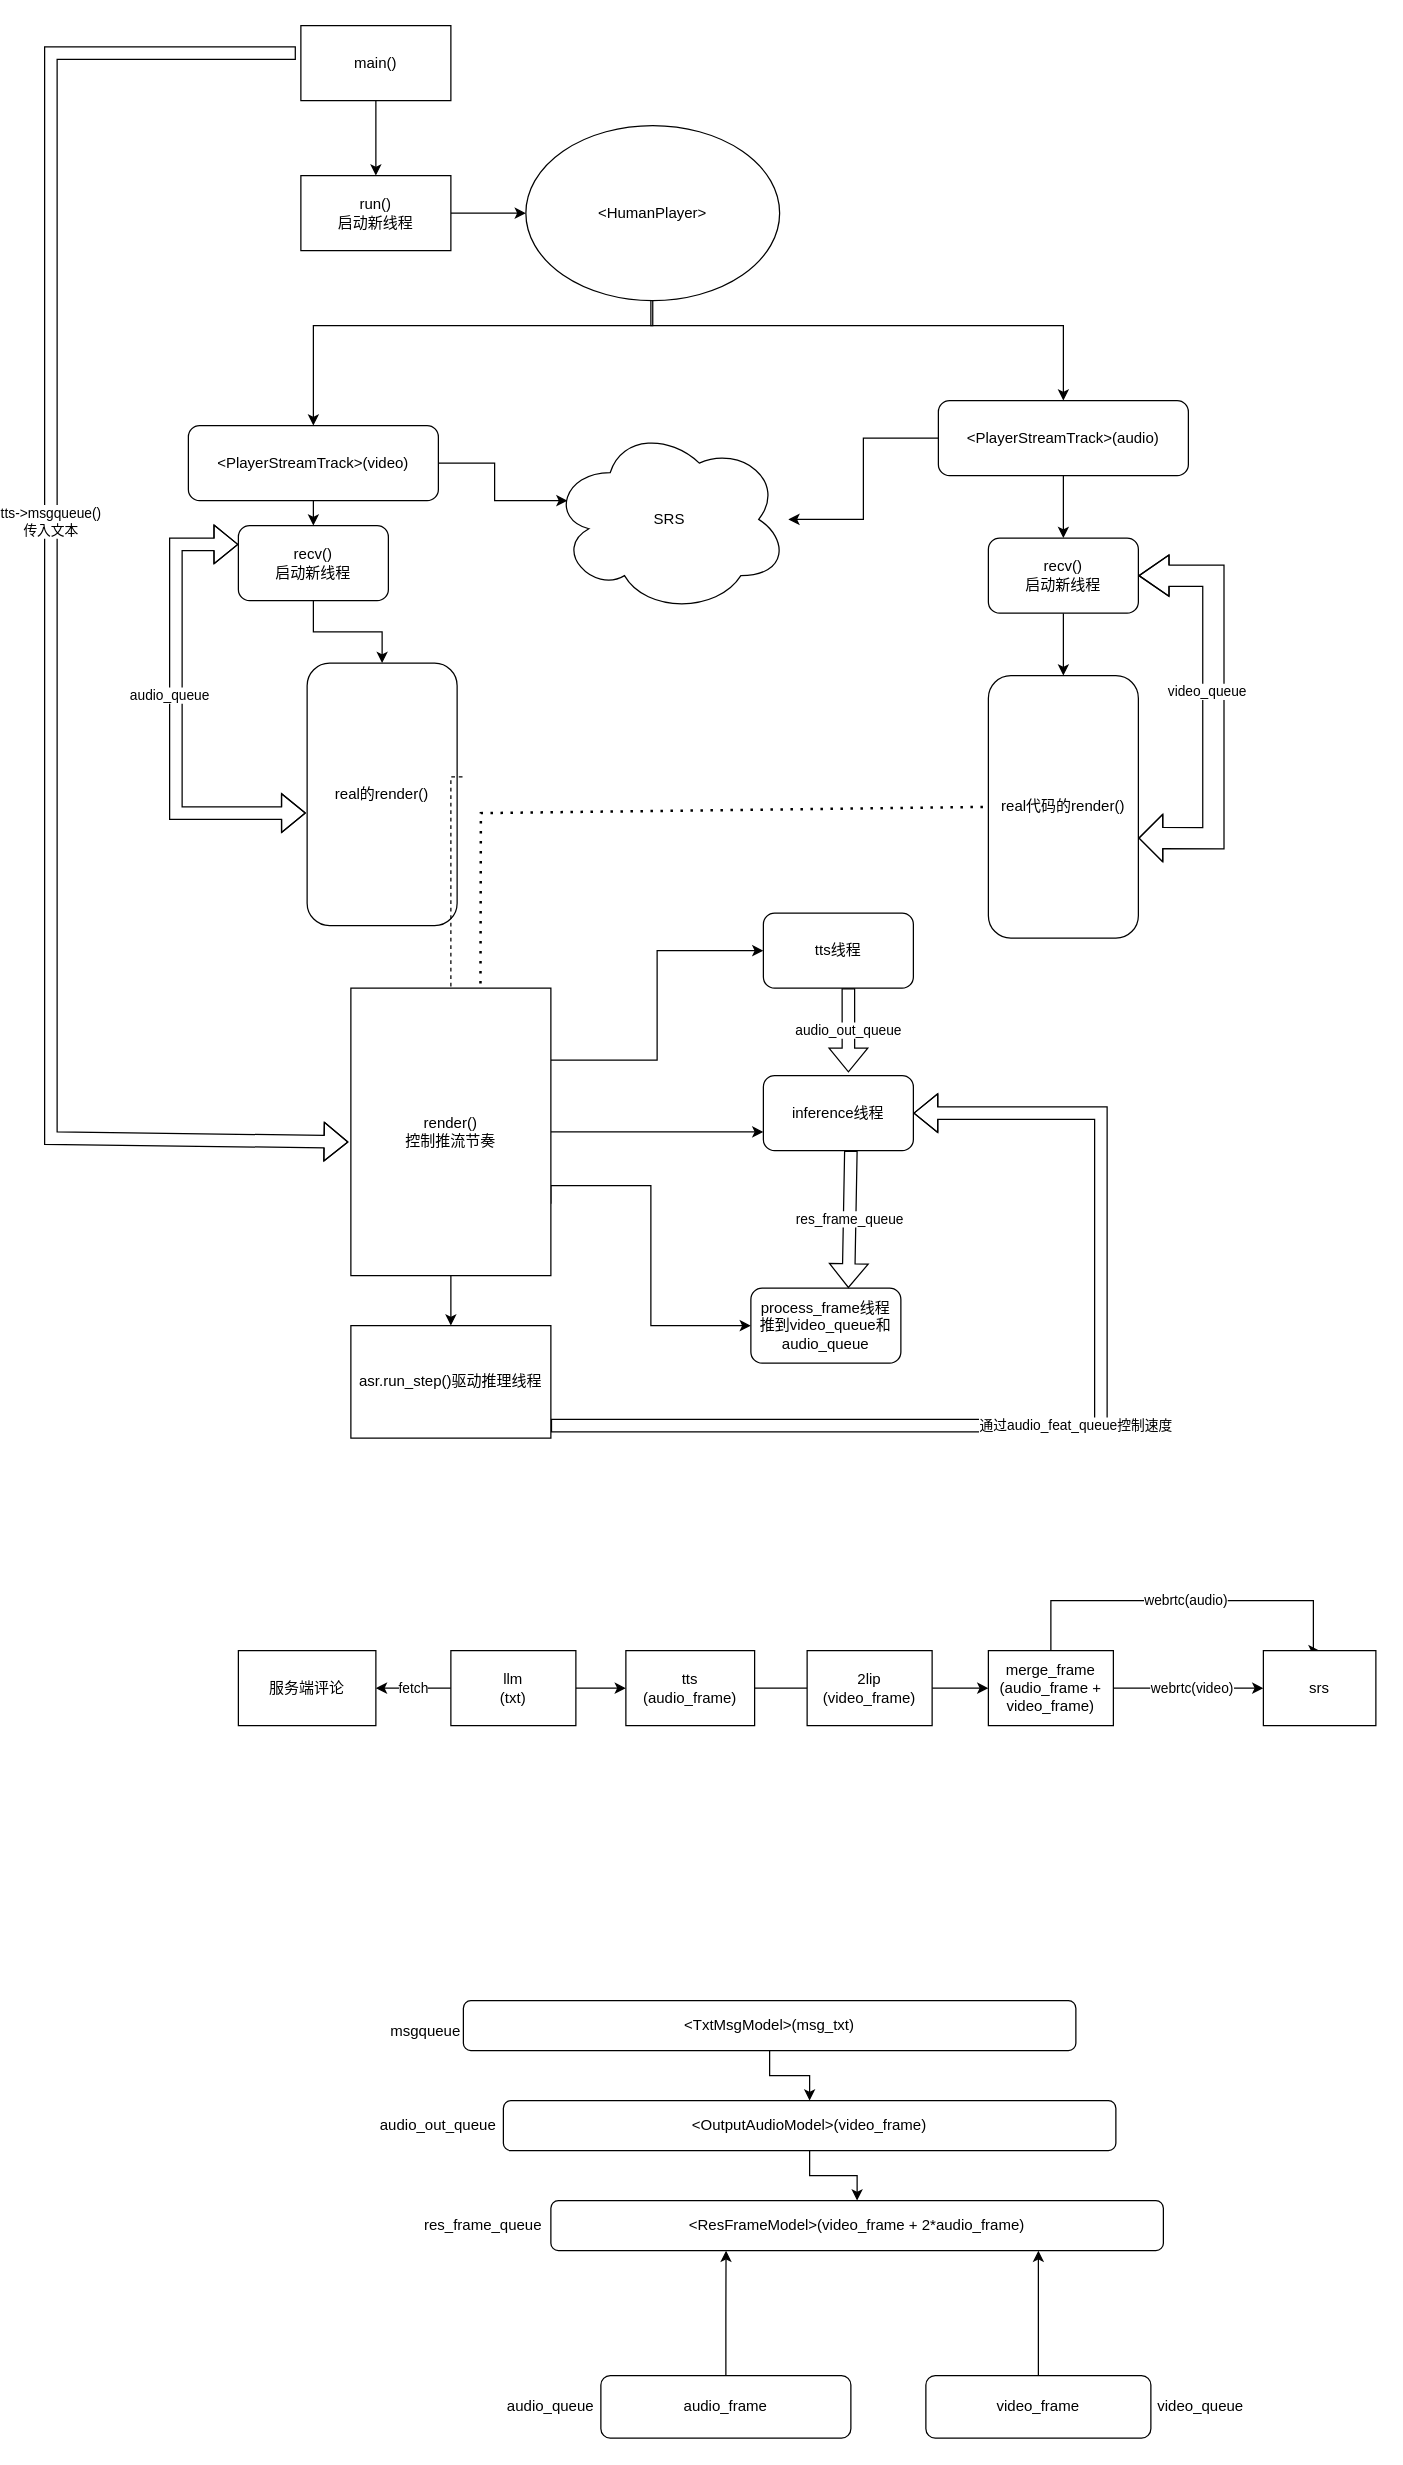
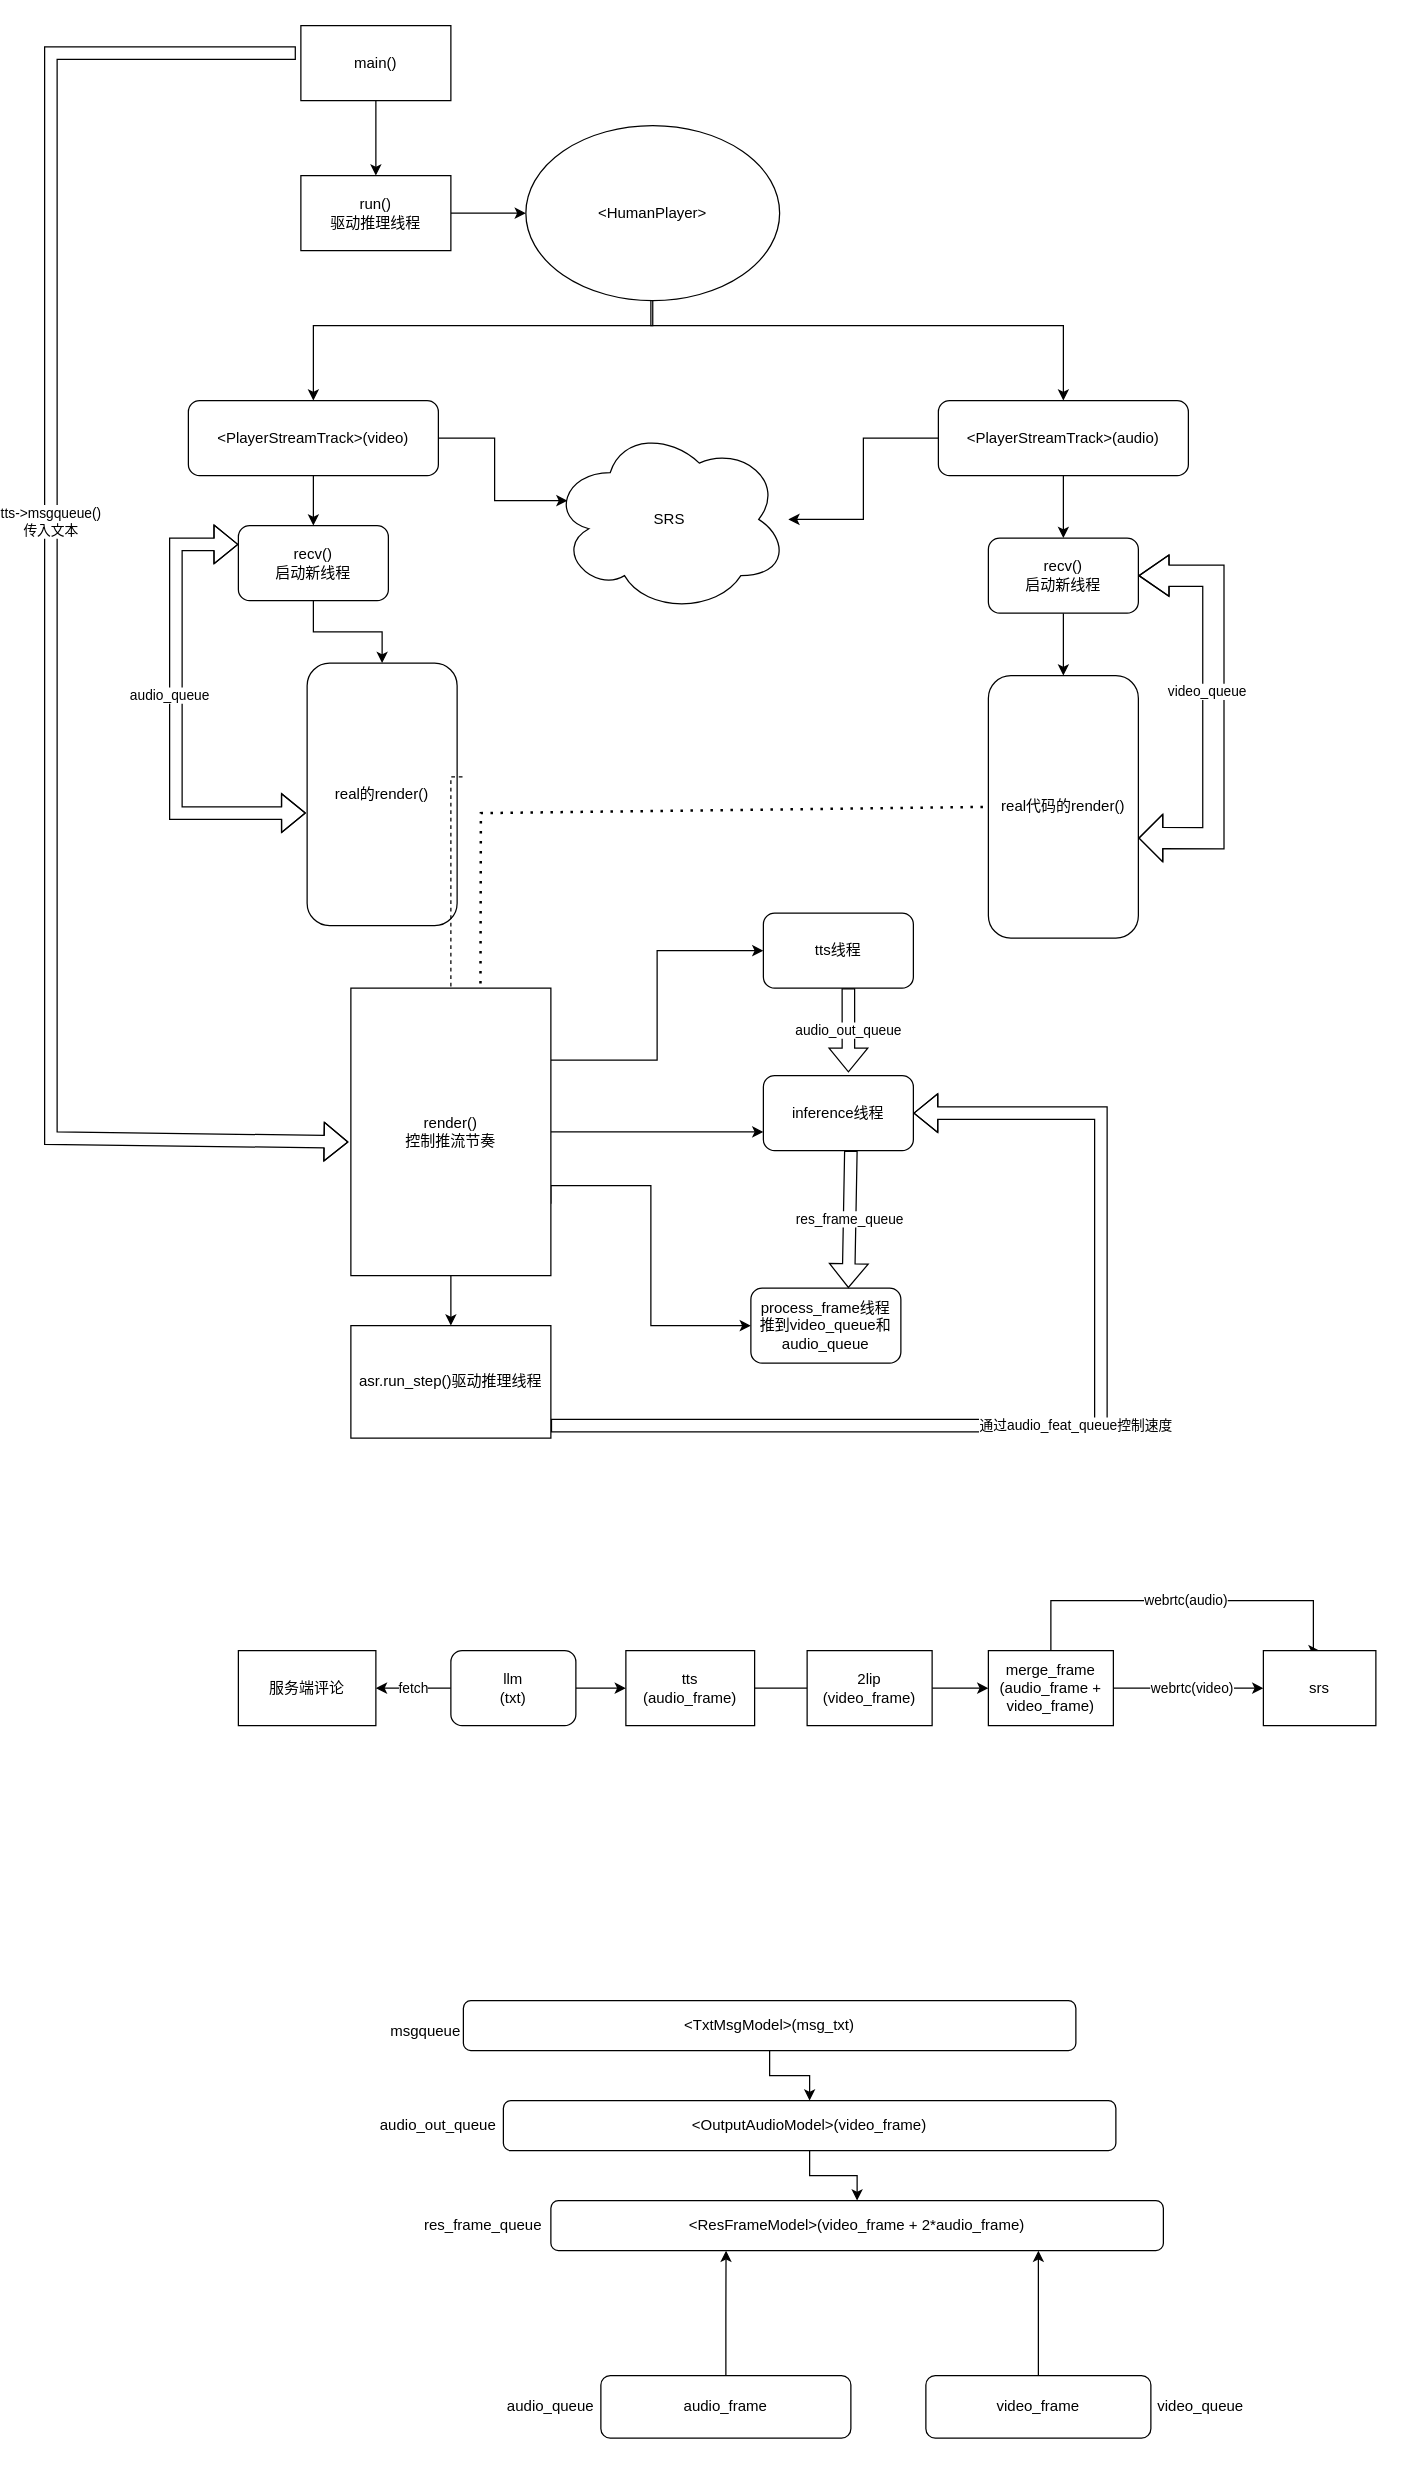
node "run() 启动新线程": label "run() 启动新线程" -> "run() 驱动推理线程"
node "<PlayerStreamTrack>(video)": moved (313, 463) -> (313, 438)
node "llm (txt)": shape rectangle -> rounded rectangle
